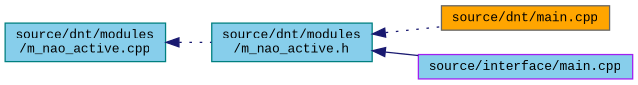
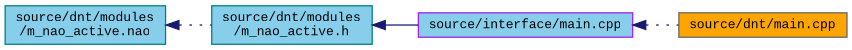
edge "source/dnt/main.cpp" -> "source/dnt/modules /m_nao_active.h": now "source/dnt/main.cpp" -> "source/interface/main.cpp"
node "source/dnt/modules /m_nao_active.cpp": label "source/dnt/modules /m_nao_active.cpp" -> "source/dnt/modules /m_nao_active.nao"
